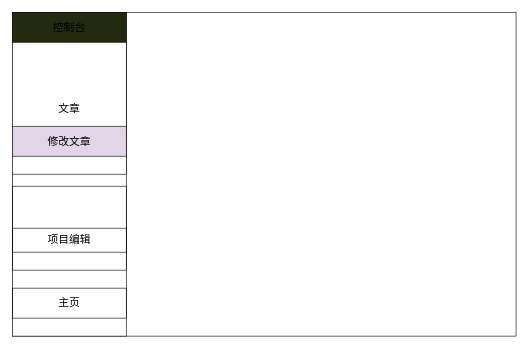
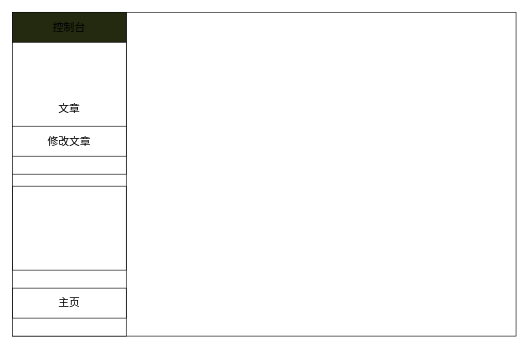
node "修改文章": fillcolor #e1d5e7 -> #ffffff
node "项目编辑": removed
